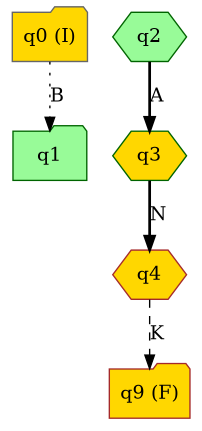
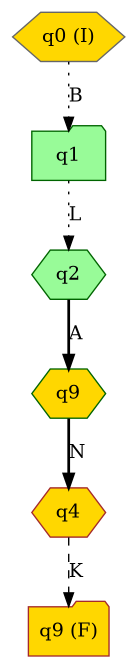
node "q0 (I)": shape folder -> hexagon
node "q3": label "q3" -> "q9"
edge "q1" -> "q2": added, label "L"
